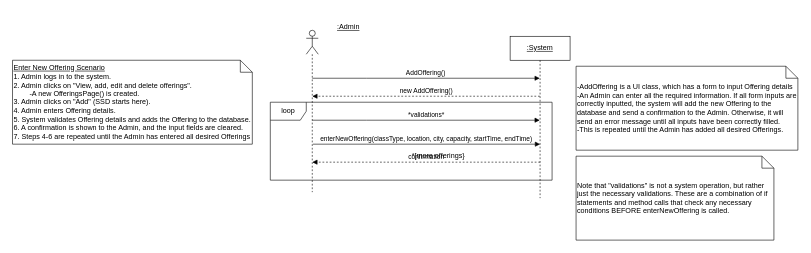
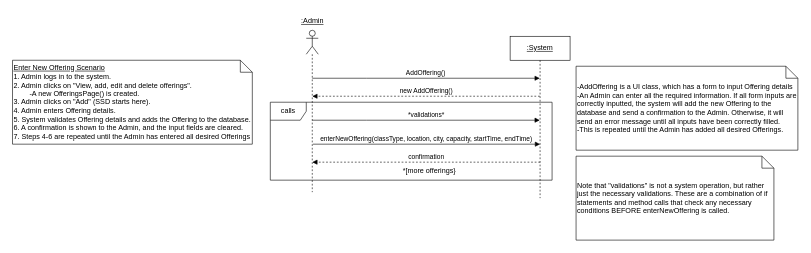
node ":Admin": moved (348, 27) -> (312, 21)
node "loop": label "loop" -> "calls"
node "*[more offerings}": moved (438, 156) -> (429, 171)
